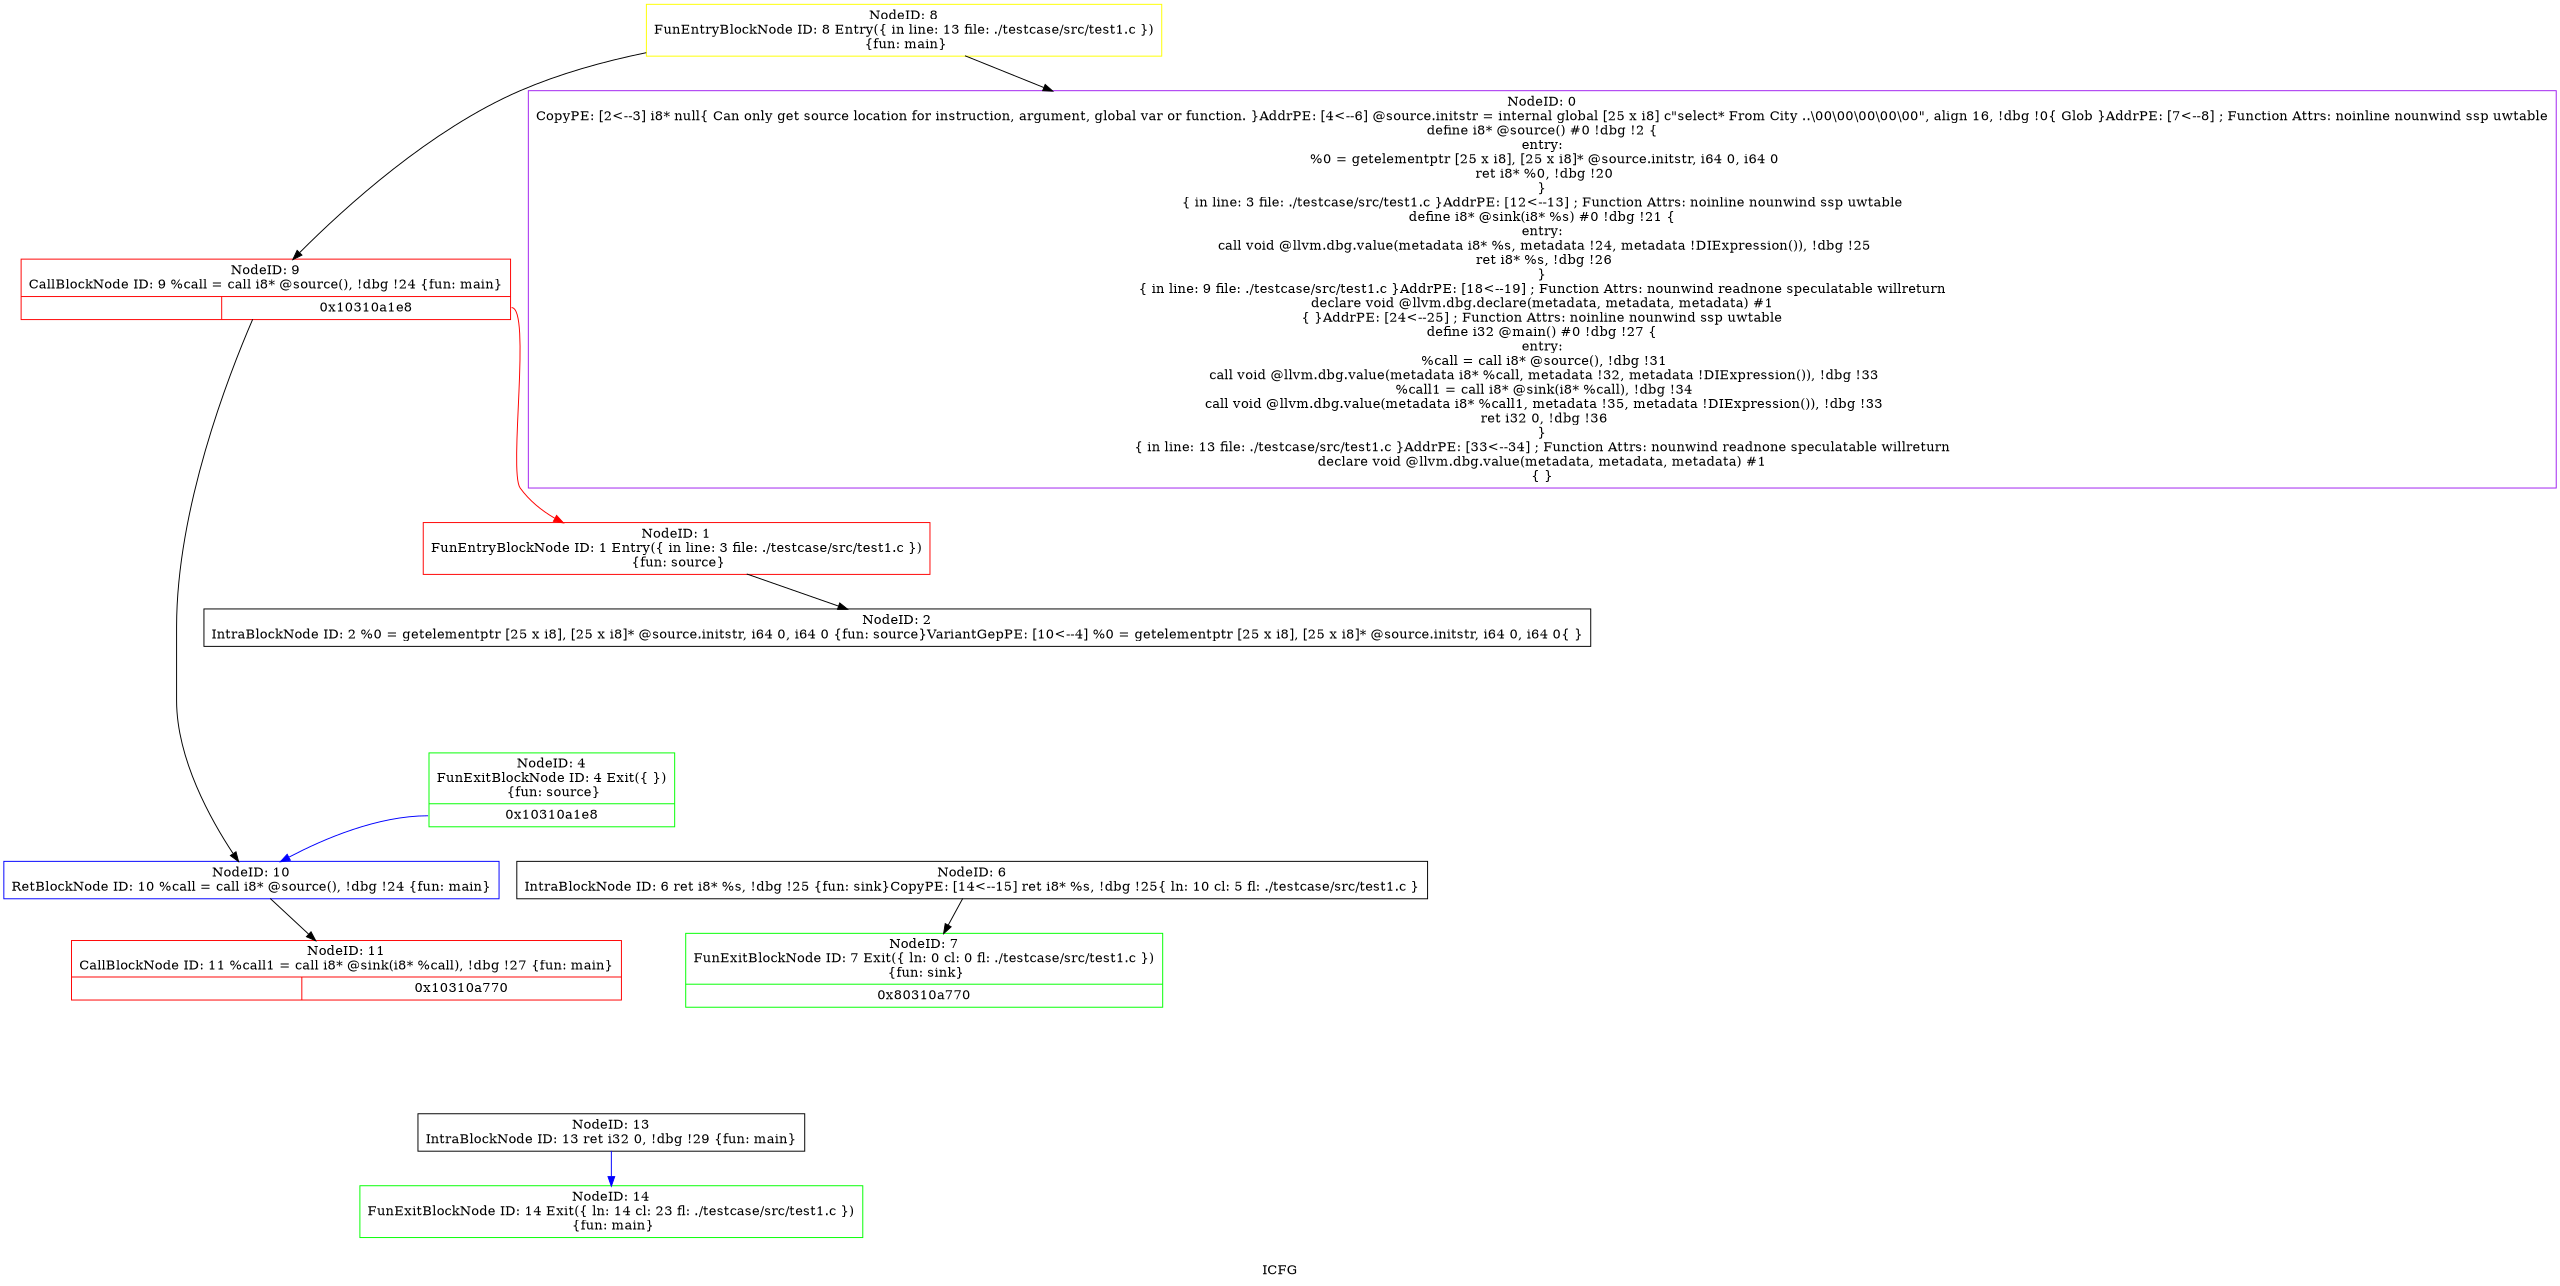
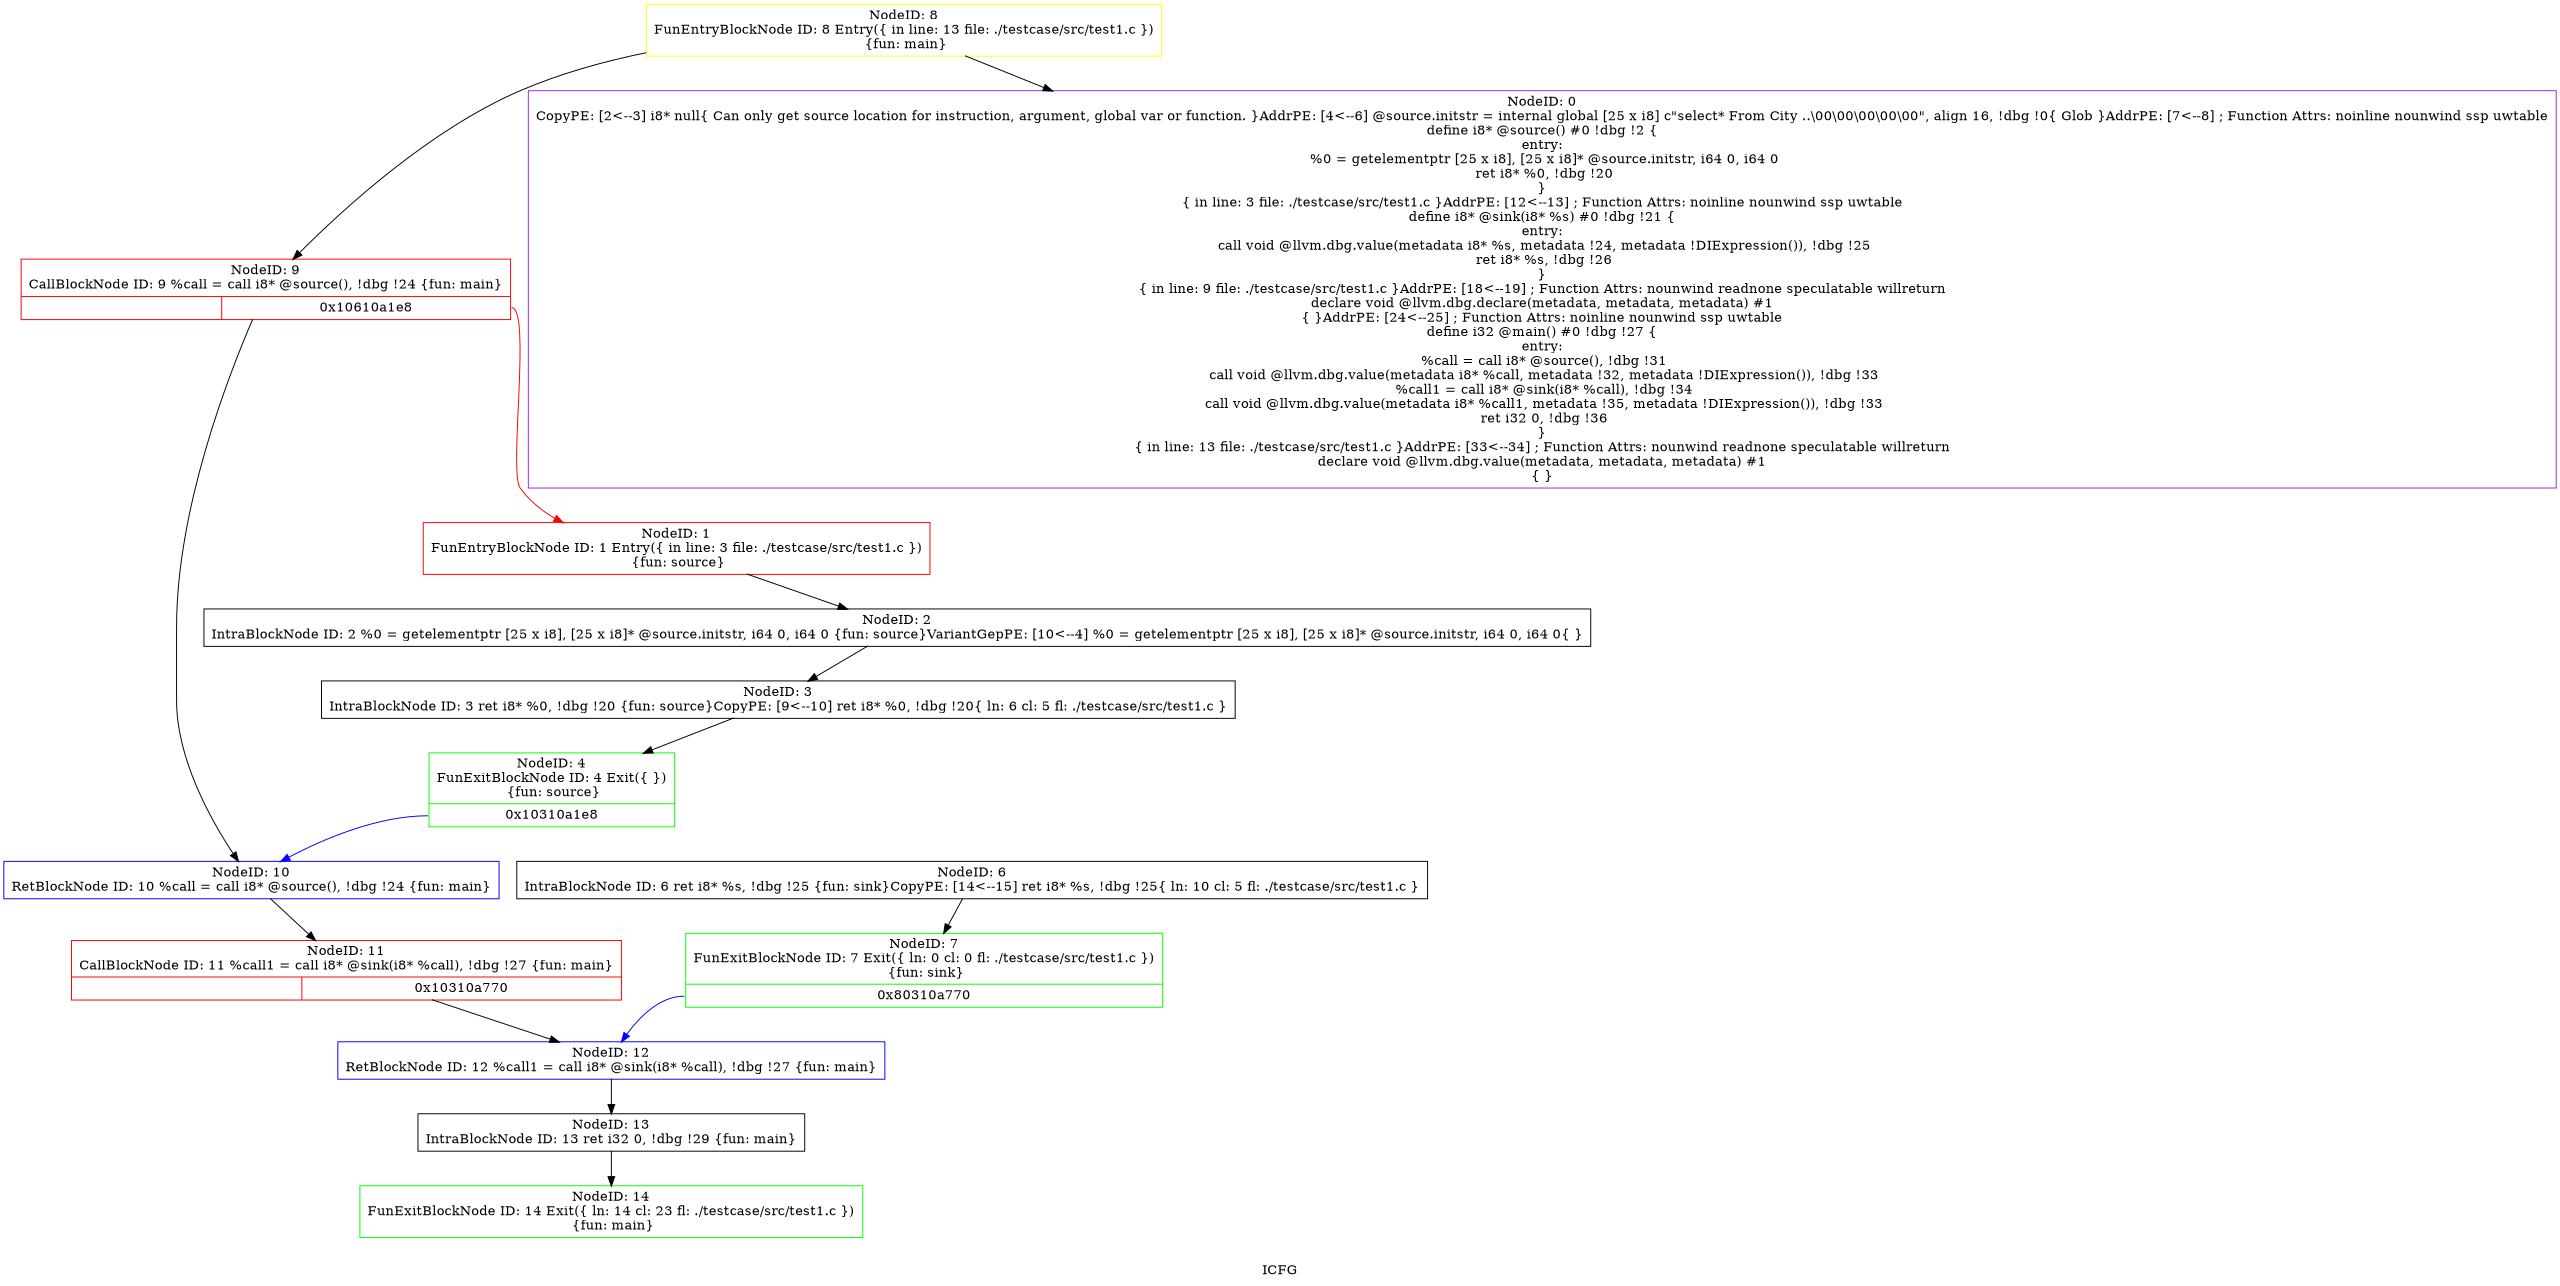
node "NodeID: 9": text "0x10310a1e8" -> "0x10610a1e8"
node "NodeID: 3": added
node "NodeID: 12": added
edge "NodeID: 13" -> "NodeID: 14": color blue -> black
